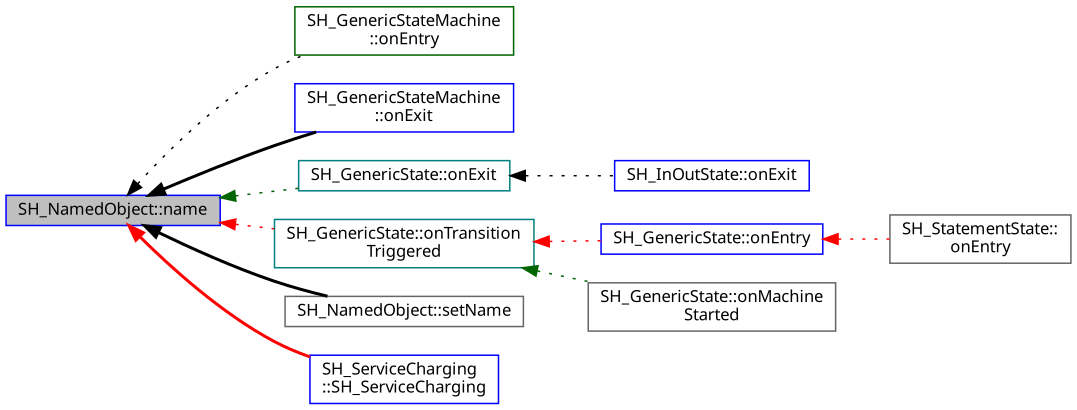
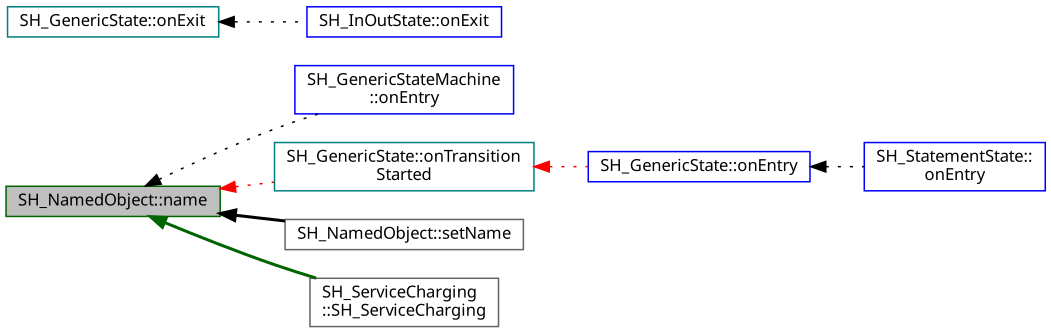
node "SH_GenericStateMachine ::onEntry": color darkgreen -> blue
node "SH_GenericStateMachine ::onExit": removed
edge "SH_GenericState::onExit" -> "SH_NamedObject::name": removed
node "SH_NamedObject::name": color blue -> darkgreen
edge "SH_StatementState:: onEntry" -> "SH_GenericState::onEntry": color red -> black
node "SH_StatementState:: onEntry": color gray40 -> blue
node "SH_GenericState::onTransition Triggered": label "SH_GenericState::onTransition Triggered" -> "SH_GenericState::onTransition Started"
edge "SH_ServiceCharging ::SH_ServiceCharging" -> "SH_NamedObject::name": color red -> darkgreen
node "SH_GenericState::onMachine Started": removed
node "SH_ServiceCharging ::SH_ServiceCharging": color blue -> gray40
